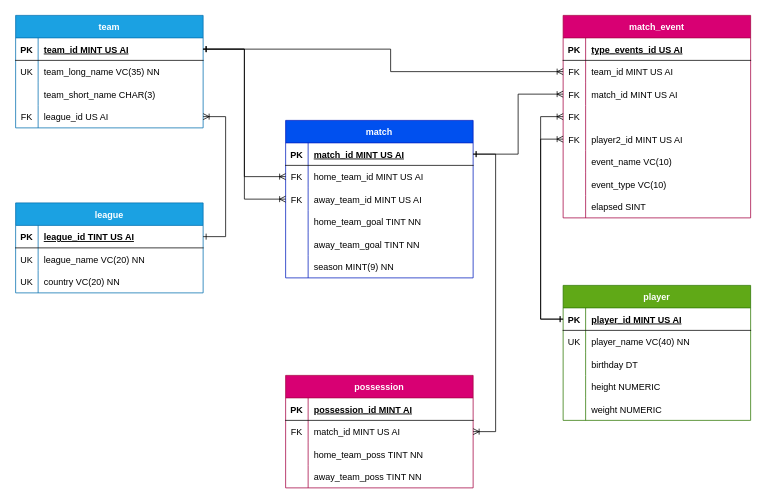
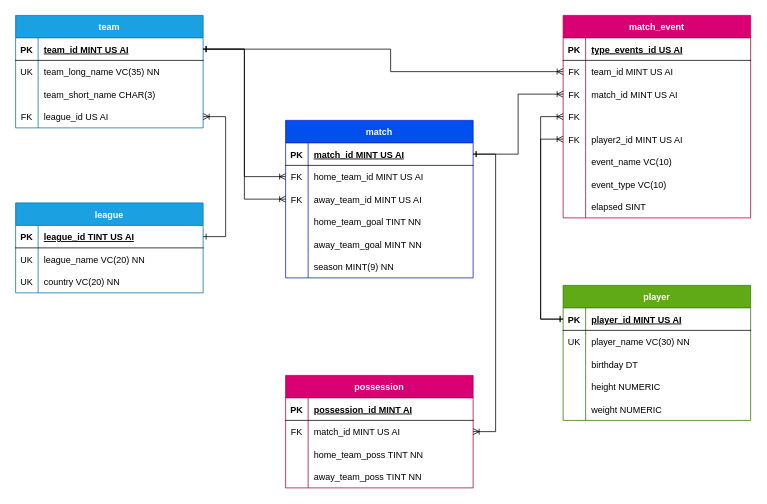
node "away_team_goal TINT NN": label "away_team_goal TINT NN" -> "away_team_goal MINT NN"
node "player_name VC(40) NN": label "player_name VC(40) NN" -> "player_name VC(30) NN"
